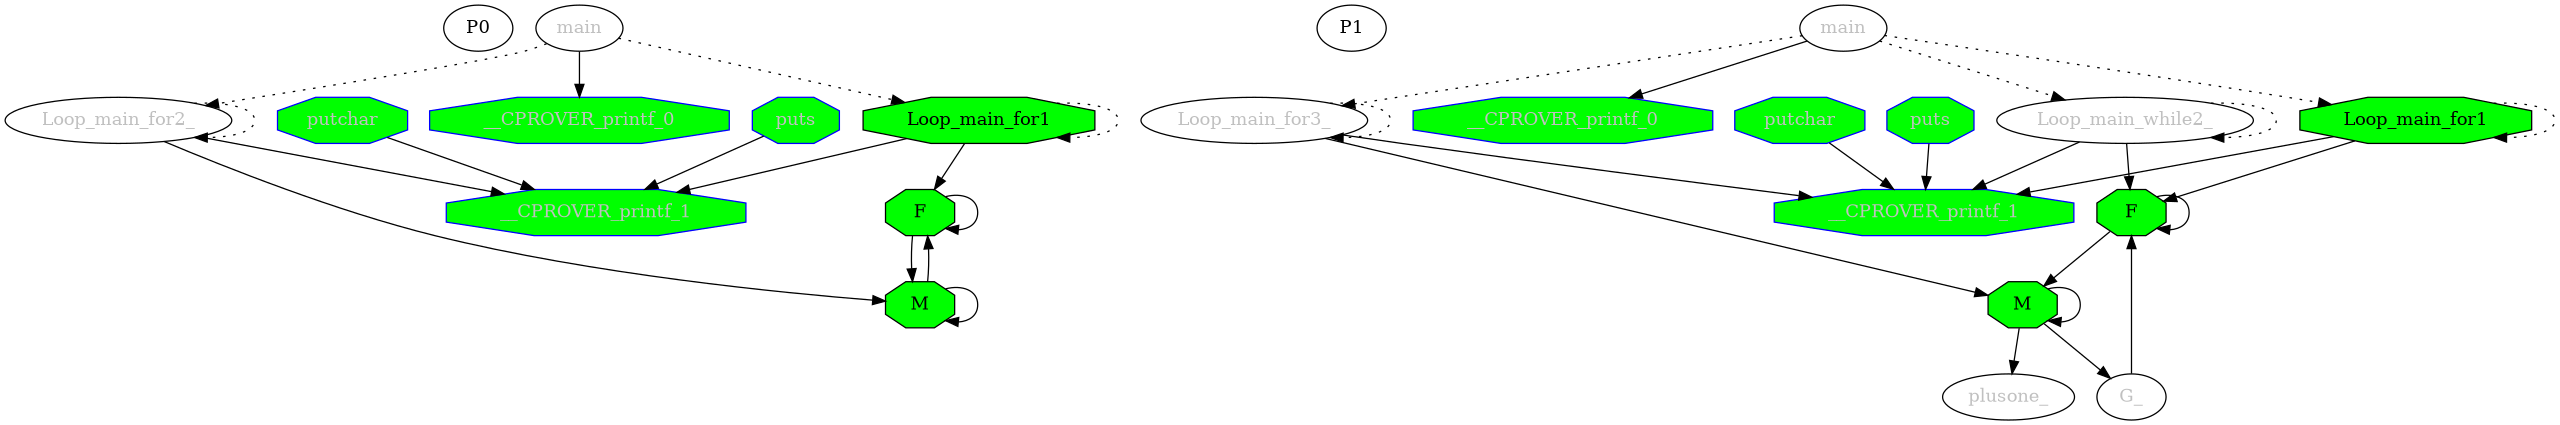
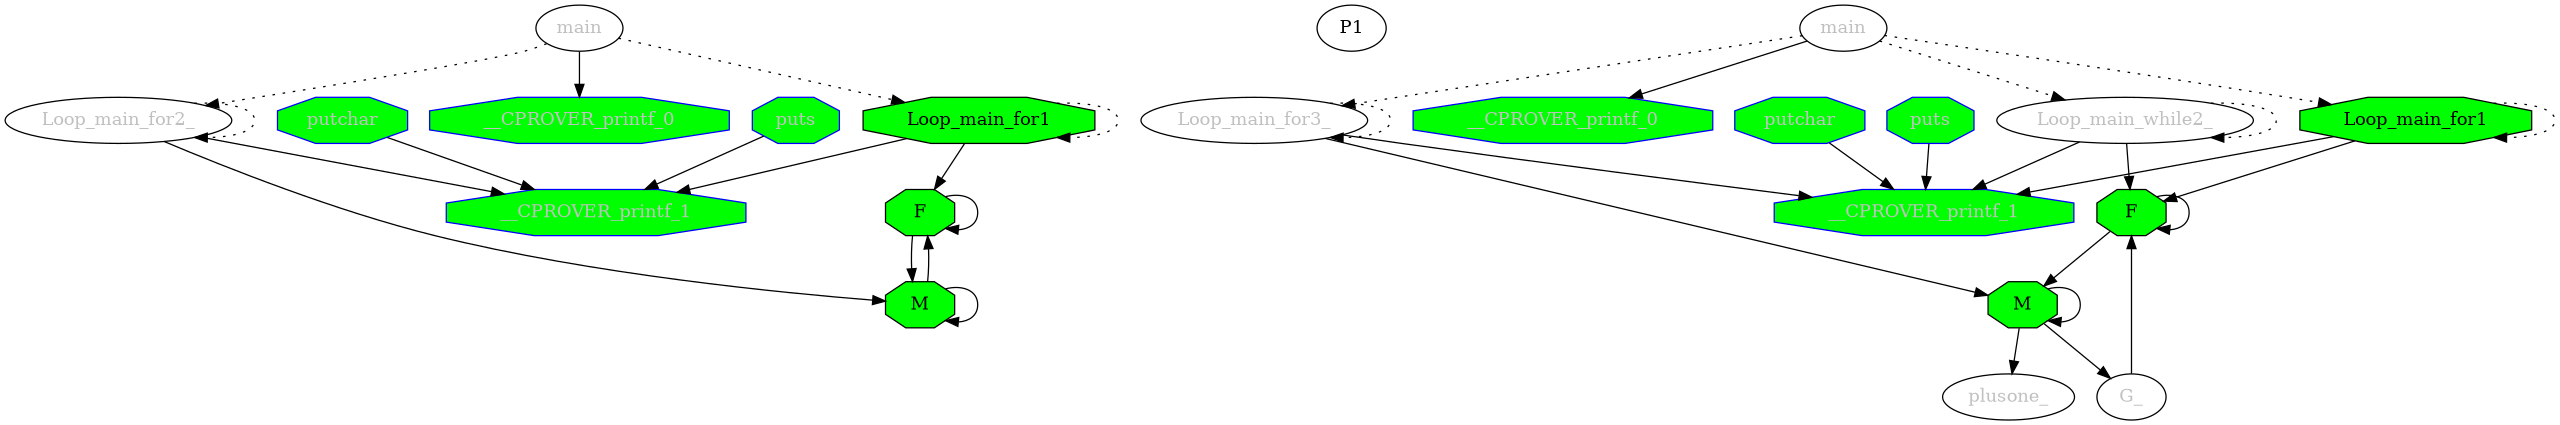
node "P0": removed
